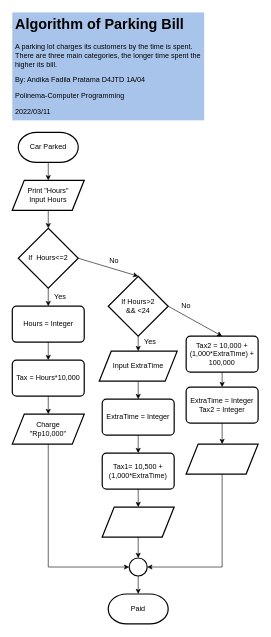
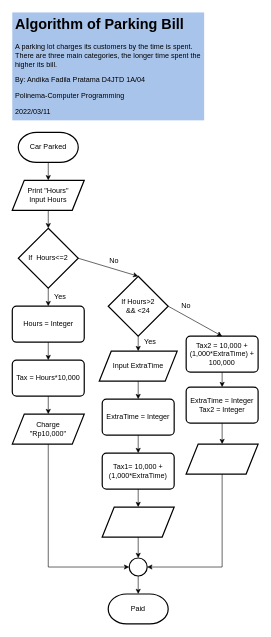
node "Tax1= 10,500 + (1,000*ExtraTime)": label "Tax1= 10,500 + (1,000*ExtraTime)" -> "Tax1= 10,000 + (1,000*ExtraTime)"
